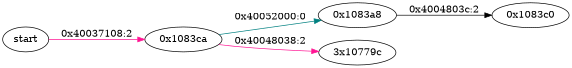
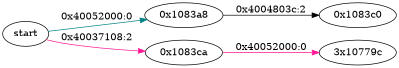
edge "0x1083ca" -> "0x1083a8": now "start" -> "0x1083a8"
edge "0x1083ca" -> "3x10779c": label "0x40048038:2" -> "0x40052000:0"
